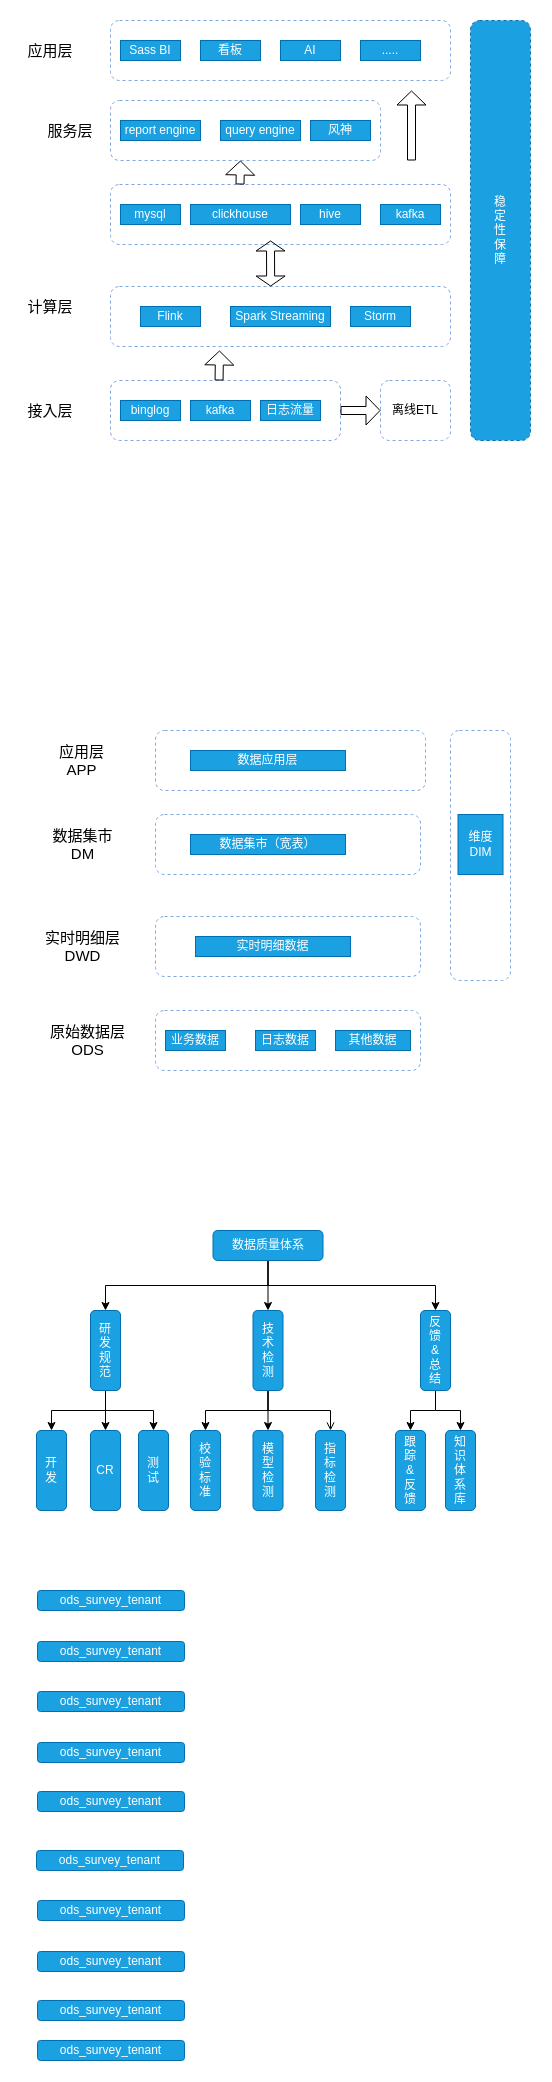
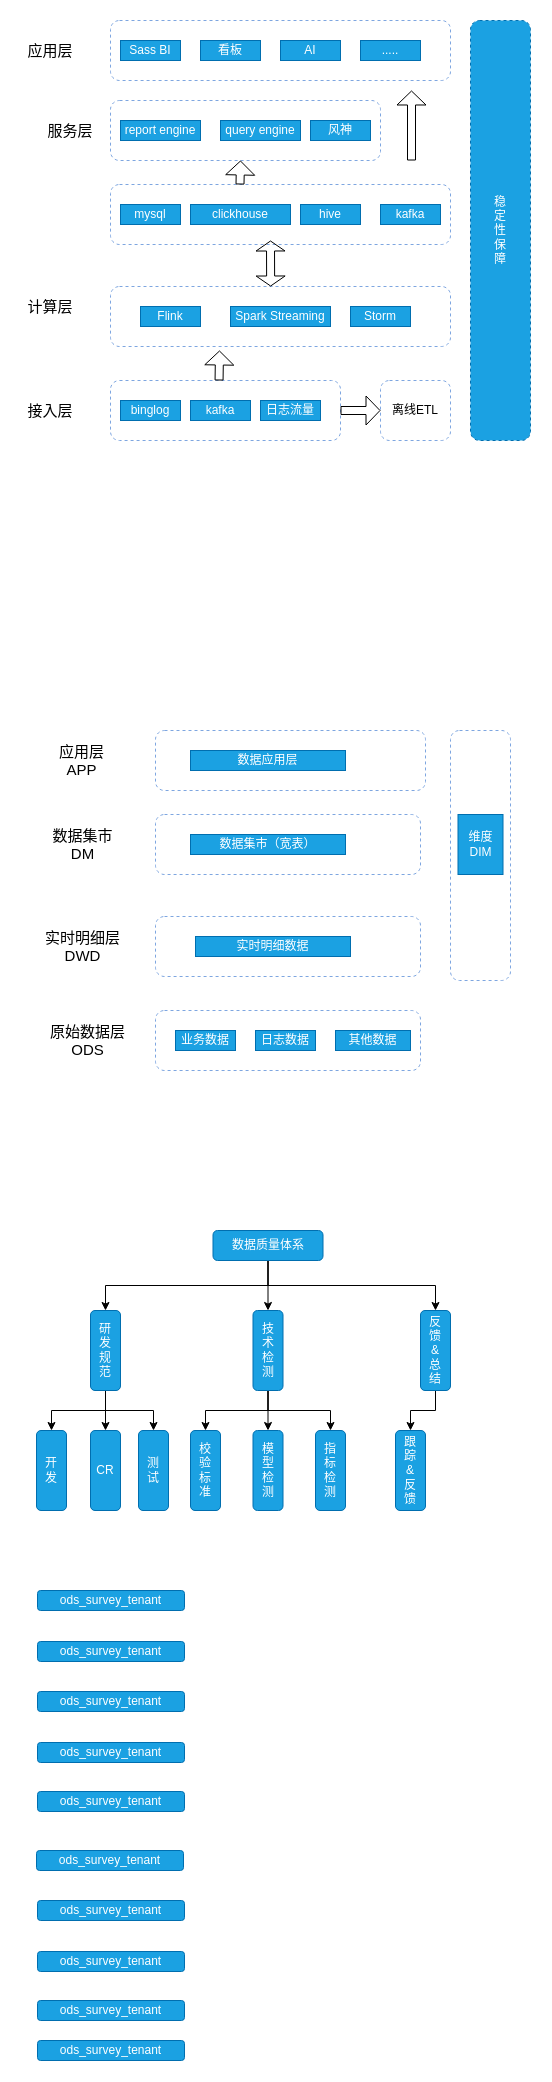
node "业务数据": moved (196, 1041) -> (206, 1041)
edge "反 馈 & 总 结" -> "知 识 体 系 库": removed
edge "技 术 检 测" -> "指 标 检 测": arrowhead open -> classic
node "知 识 体 系 库": removed
